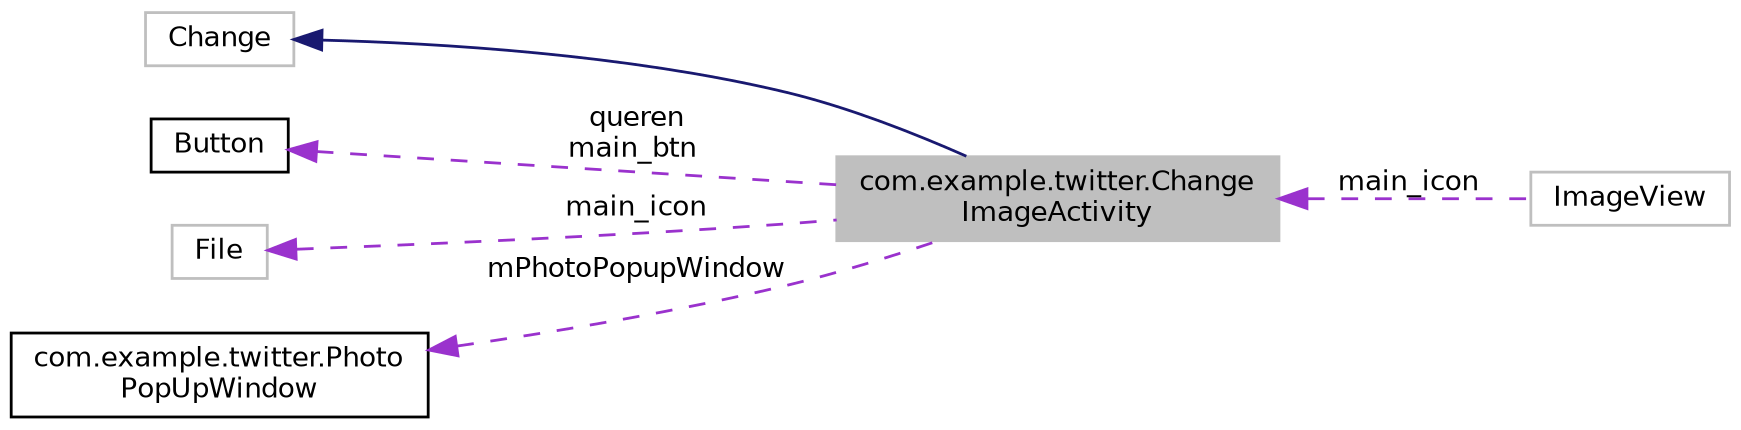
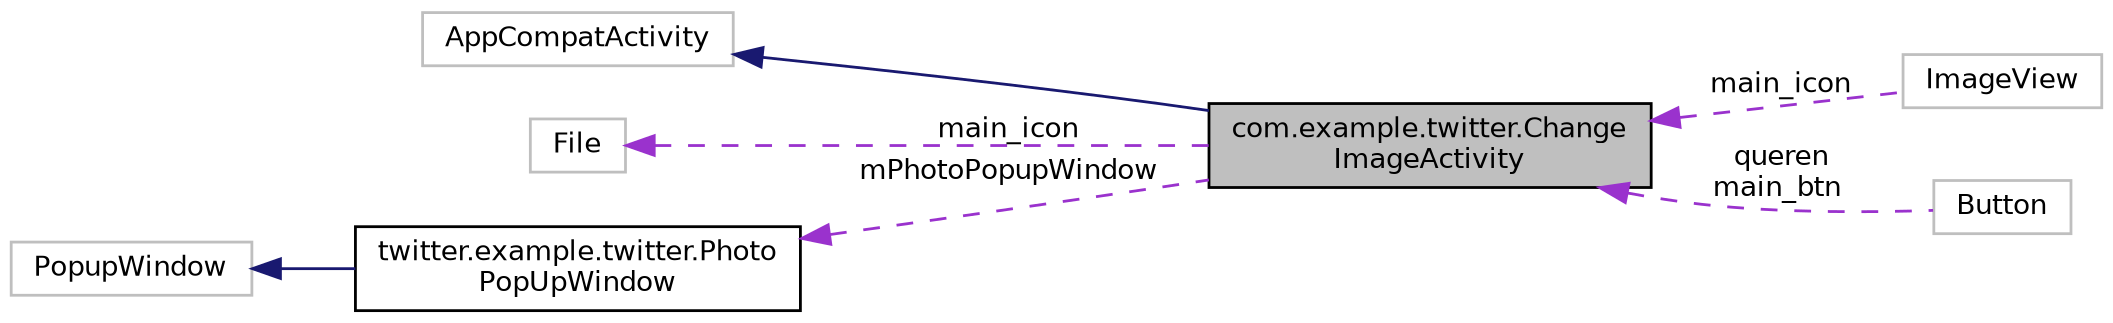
node "Change": label "Change" -> "AppCompatActivity"
node "Button": color black -> grey75
edge "com.example.twitter.Change ImageActivity" -> "Button": reversed
node "com.example.twitter.Change ImageActivity": color grey75 -> black
node "PopupWindow": added
node "com.example.twitter.Photo PopUpWindow": label "com.example.twitter.Photo PopUpWindow" -> "twitter.example.twitter.Photo PopUpWindow"
